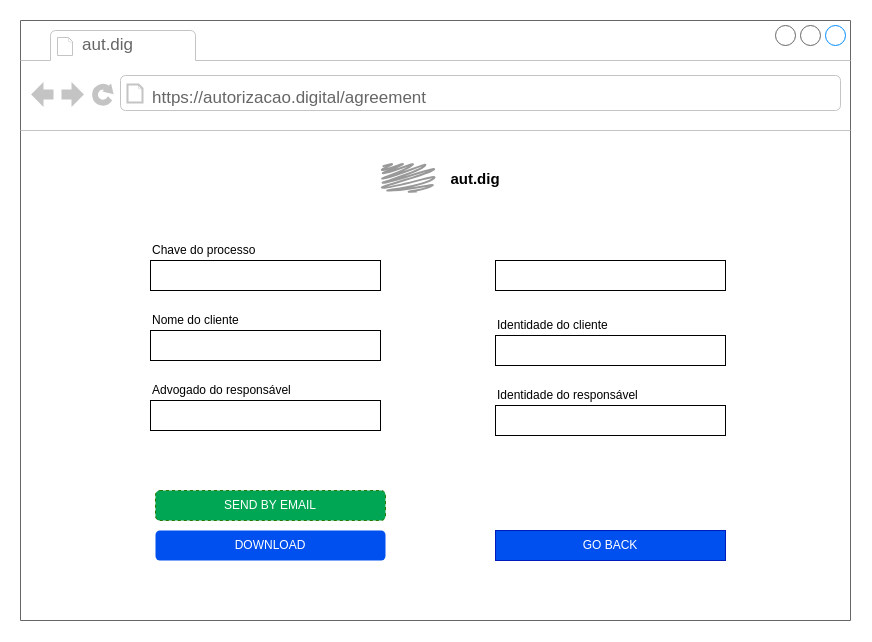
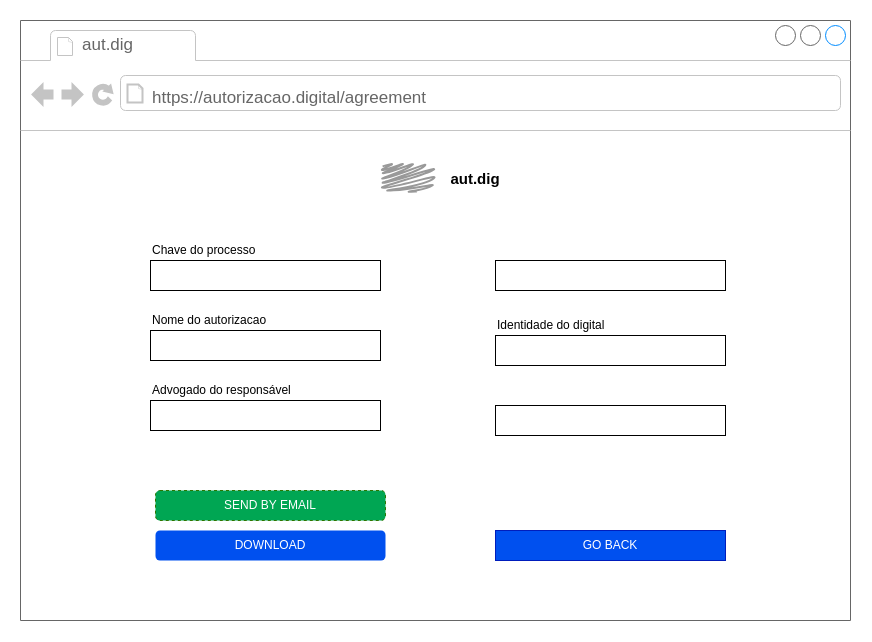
node "Nome do cliente": label "Nome do cliente" -> "Nome do autorizacao"
node "Identidade do cliente": label "Identidade do cliente" -> "Identidade do digital"
node "Identidade do responsável": removed
